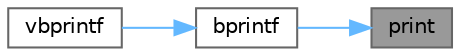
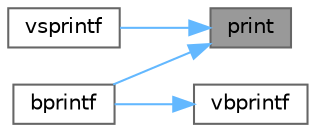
node "vsprintf": added
edge "vbprintf" -> "bprintf": reversed
